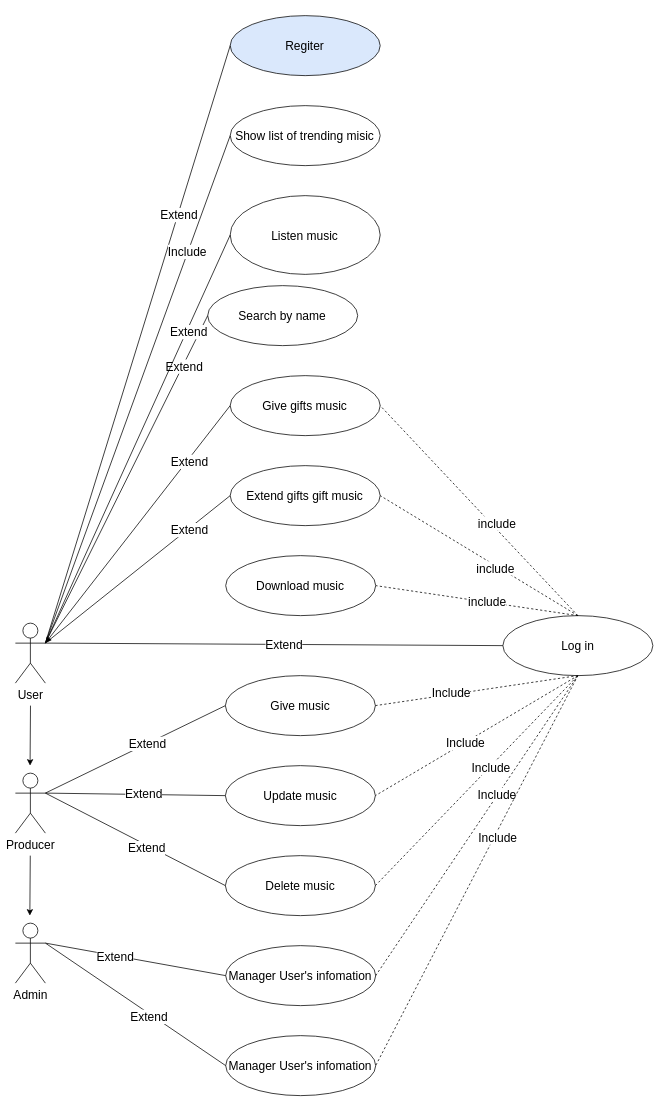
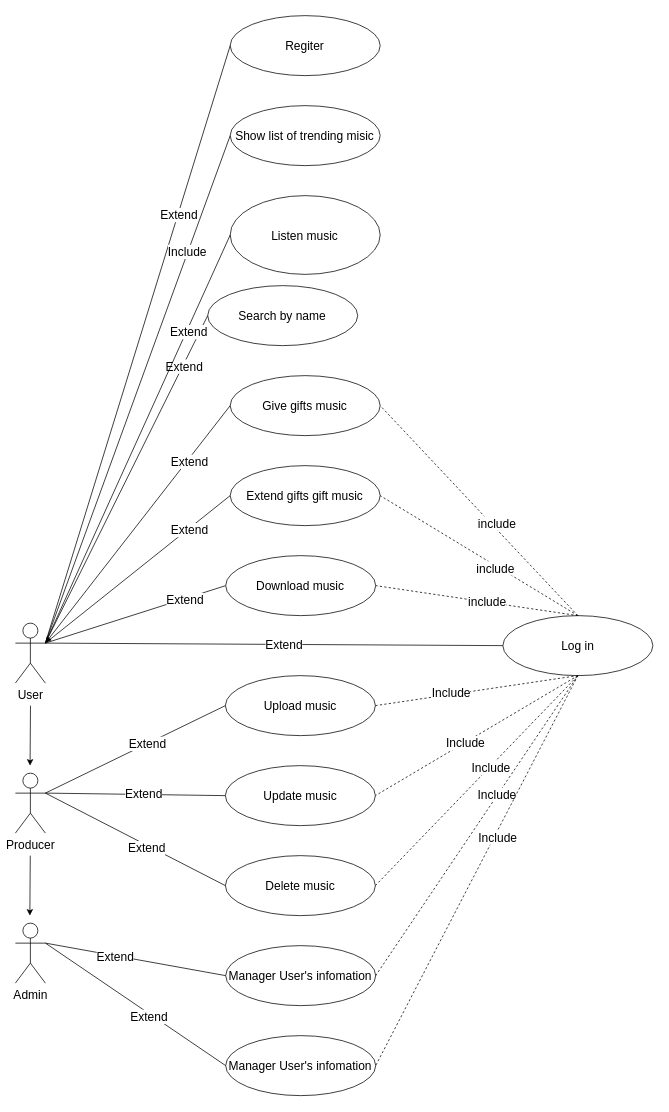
node "Regiter": fillcolor #dae8fc -> #ffffff
edge "Download music" -- "User": added, label "Extend"
node "Give music": label "Give music" -> "Upload music"
